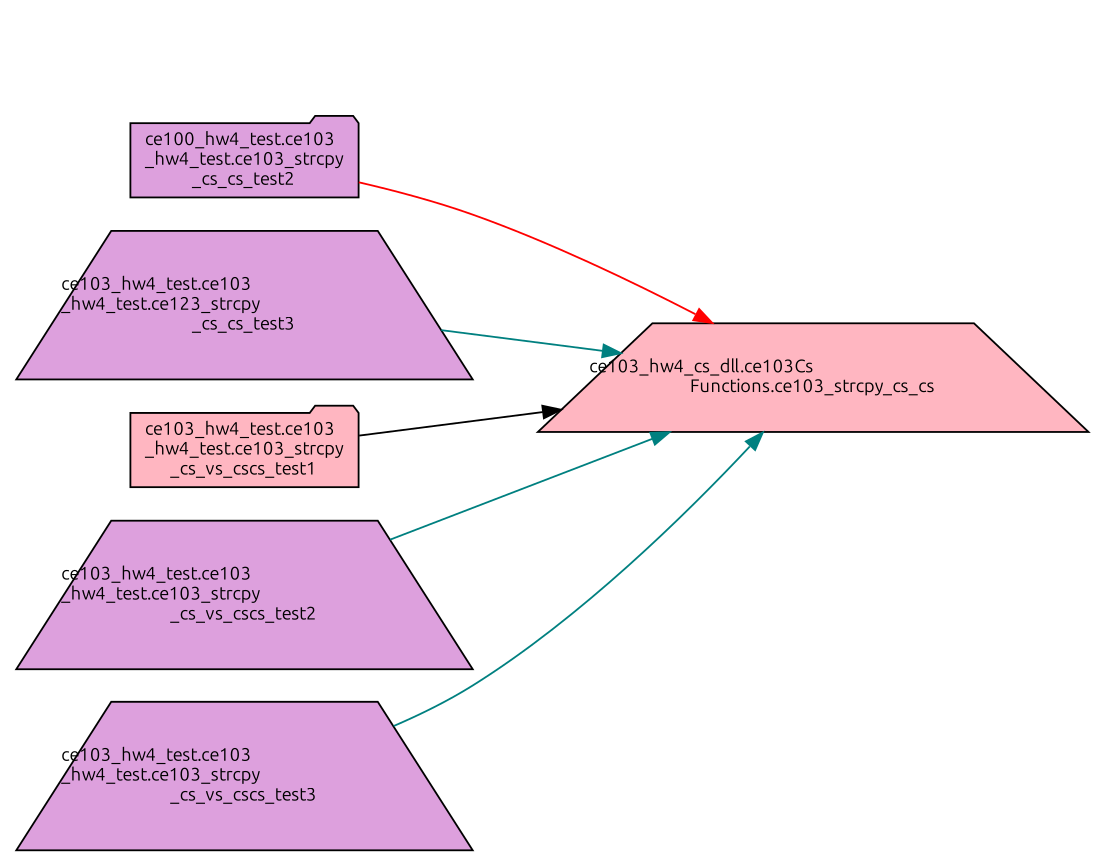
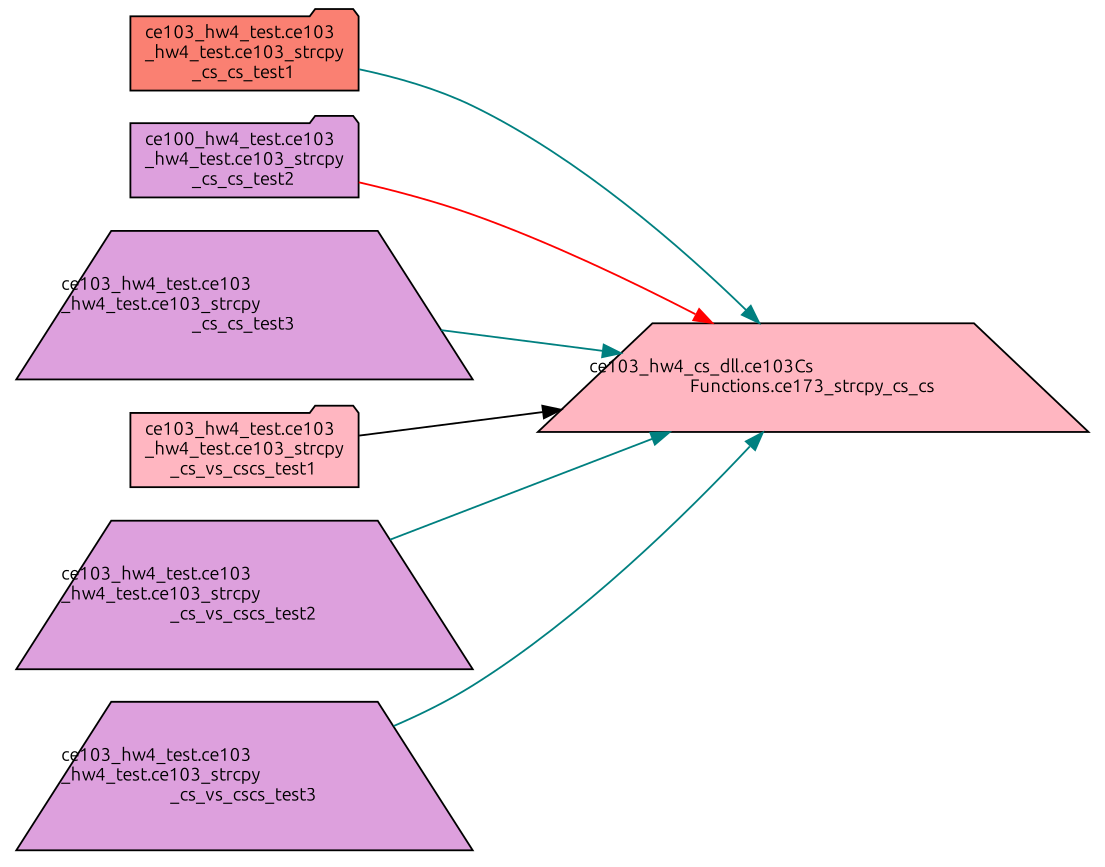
node "ce103_hw4_test.ce103 _hw4_test.ce103_strcpy _cs_cs_test1": added
node "ce103_hw4_test.ce103 _hw4_test.ce123_strcpy _cs_cs_test3": label "ce103_hw4_test.ce103 _hw4_test.ce123_strcpy _cs_cs_test3" -> "ce103_hw4_test.ce103 _hw4_test.ce103_strcpy _cs_cs_test3"
node "ce103_hw4_cs_dll.ce103Cs Functions.ce103_strcpy_cs_cs": label "ce103_hw4_cs_dll.ce103Cs Functions.ce103_strcpy_cs_cs" -> "ce103_hw4_cs_dll.ce103Cs Functions.ce173_strcpy_cs_cs"
